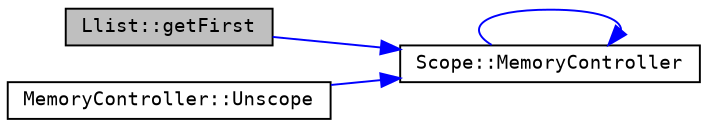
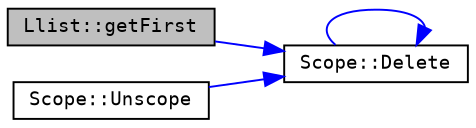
node "Scope::MemoryController": label "Scope::MemoryController" -> "Scope::Delete"
node "MemoryController::Unscope": label "MemoryController::Unscope" -> "Scope::Unscope"
